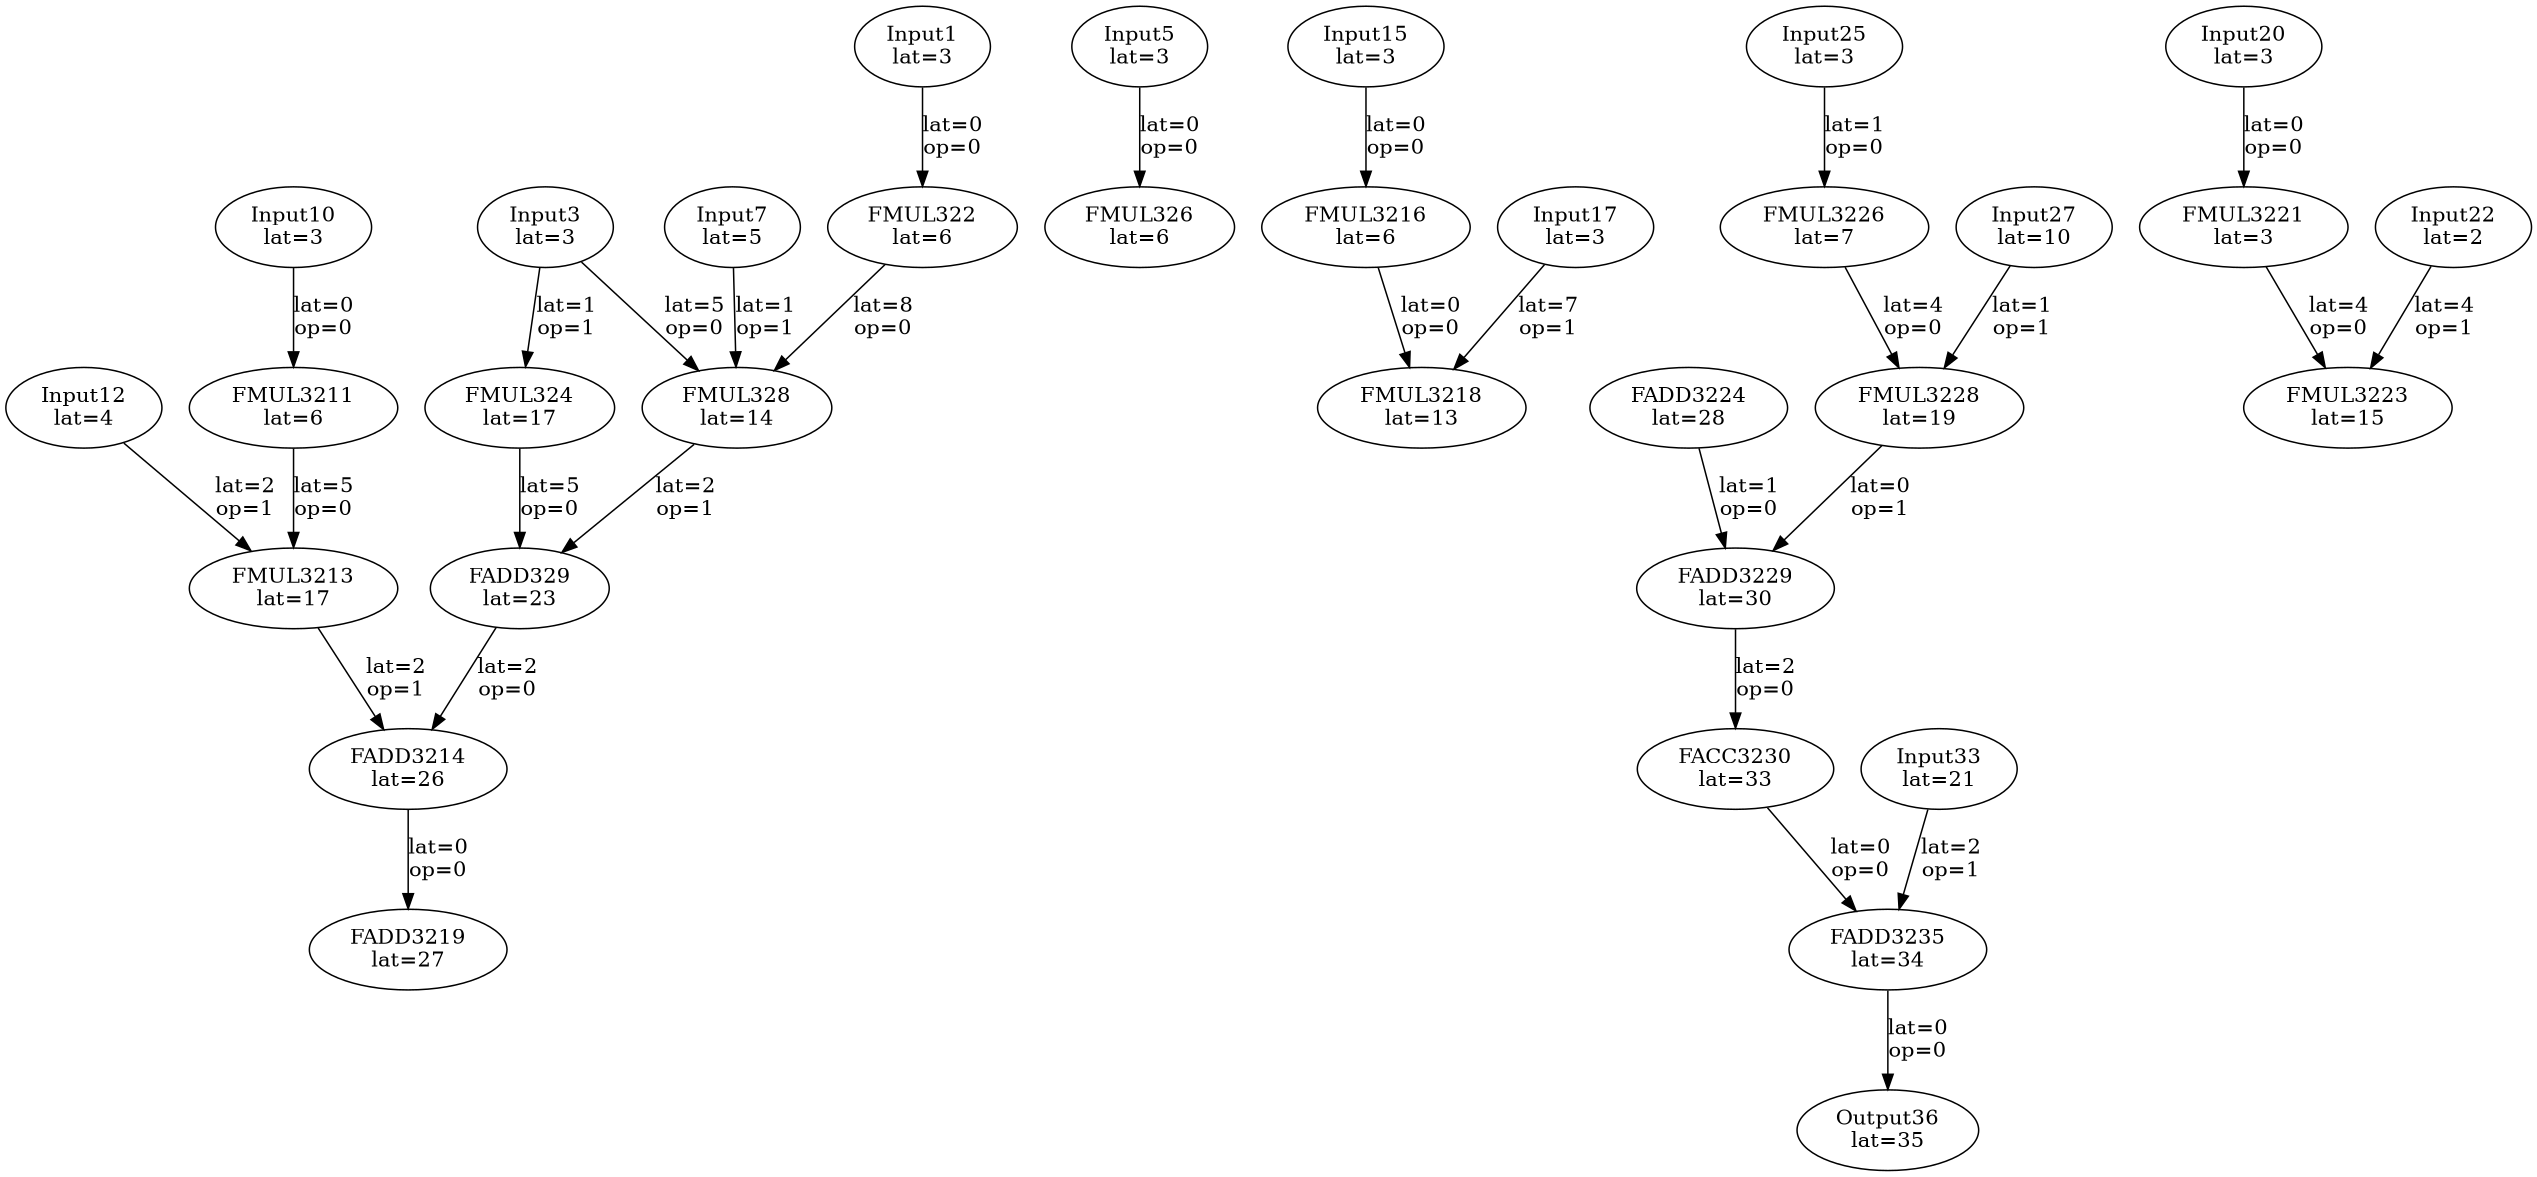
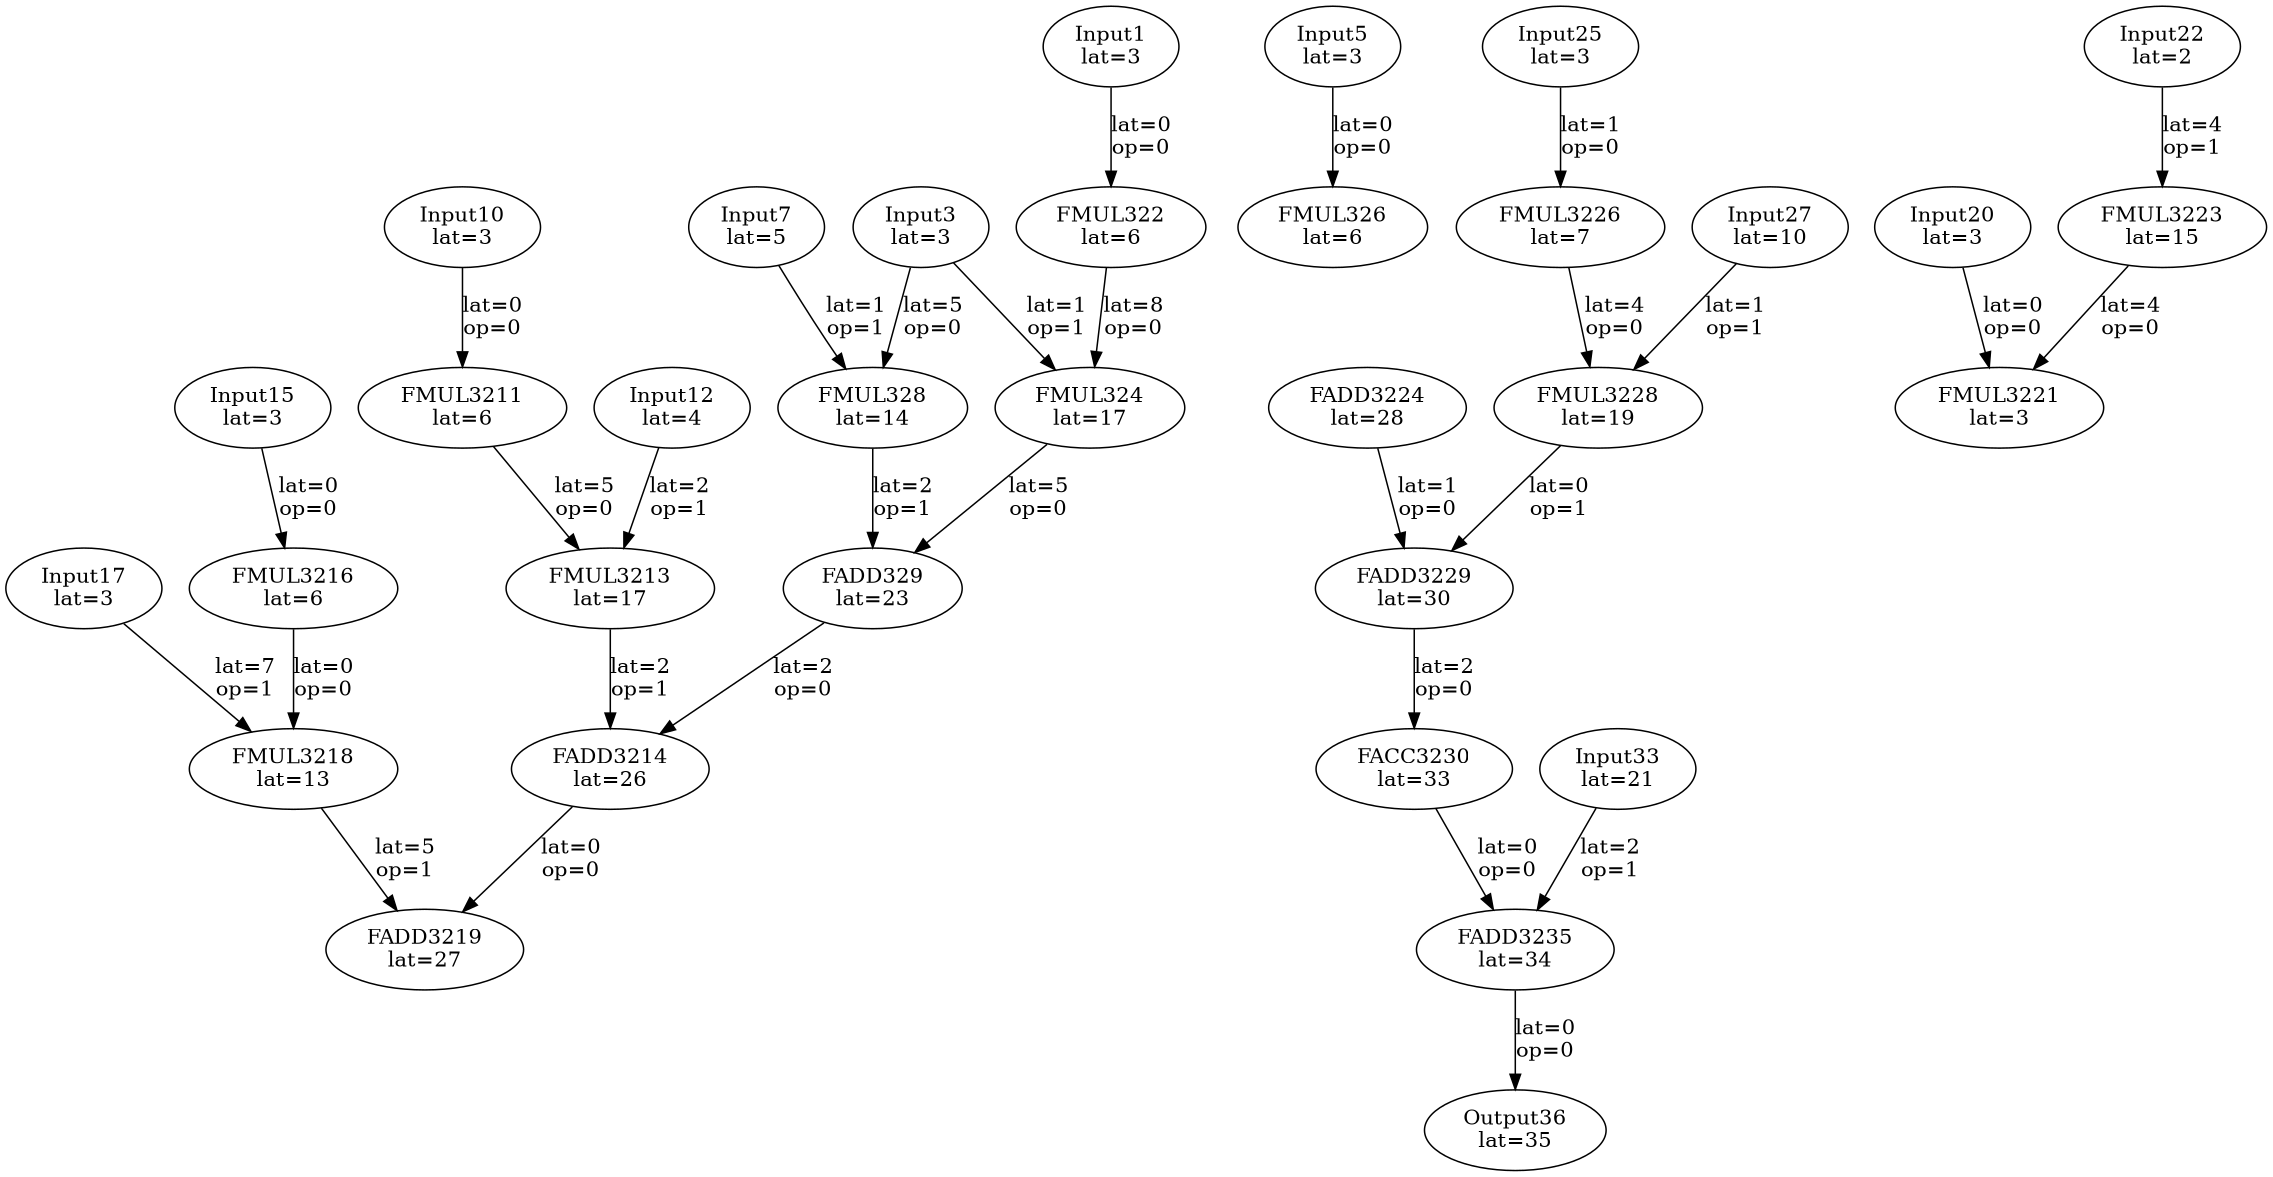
edge "FMUL3221 lat=3" -> "FMUL3223 lat=15": reversed
edge "FMUL322 lat=6" -> "FMUL328 lat=14": now "FMUL322 lat=6" -> "FMUL324 lat=17"
edge "FMUL3218 lat=13" -> "FADD3219 lat=27": added, label "lat=5 op=1"
